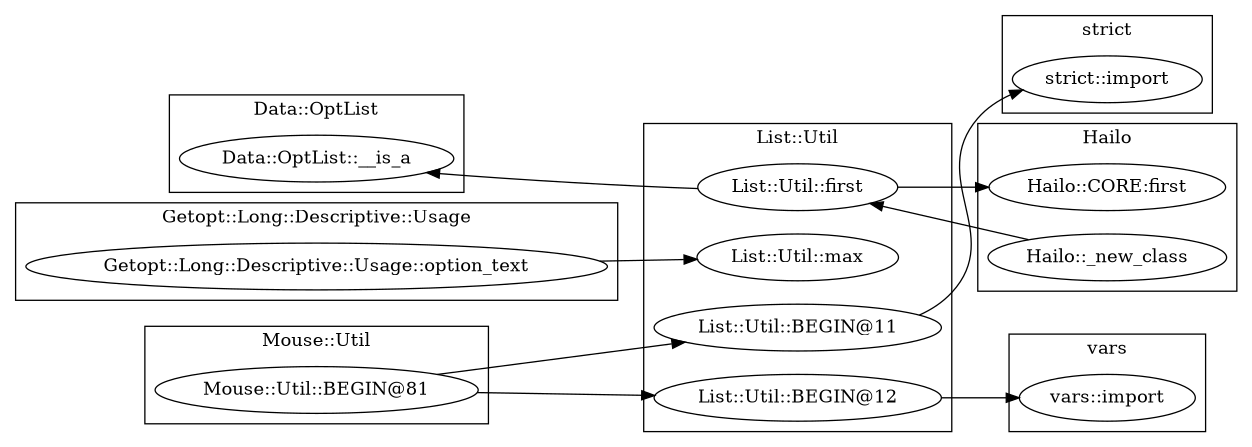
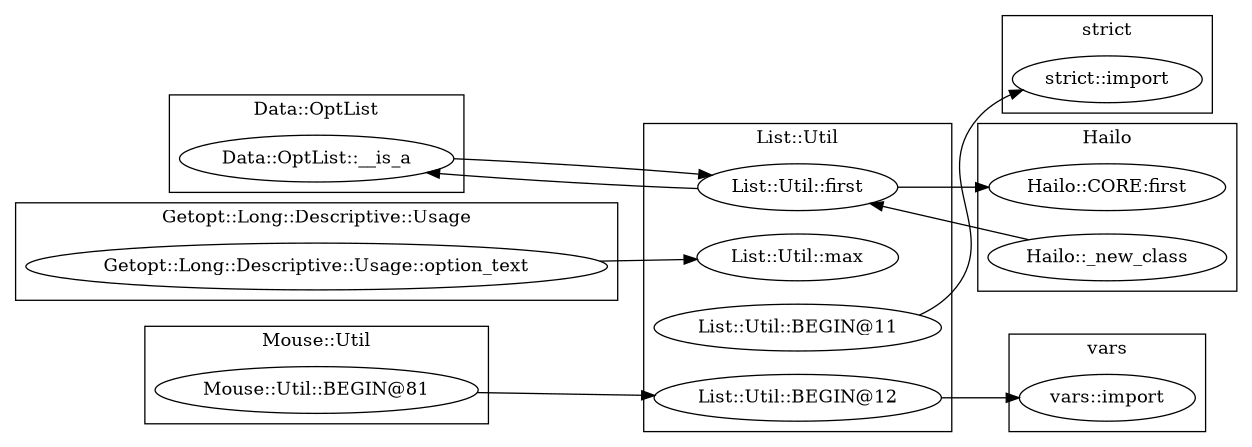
edge "Data::OptList::__is_a" -> "List::Util::first": added
edge "Mouse::Util::BEGIN@81" -> "List::Util::BEGIN@11": removed
